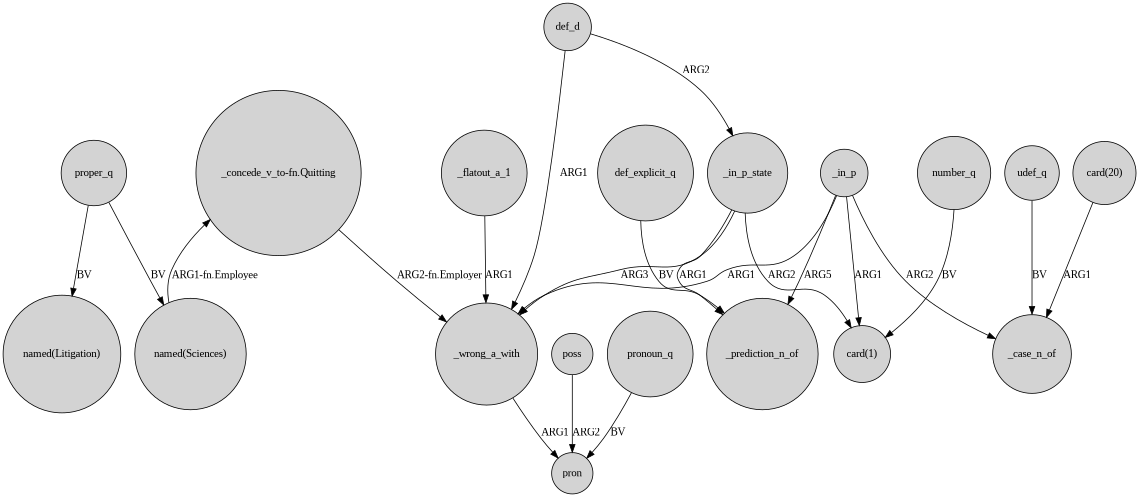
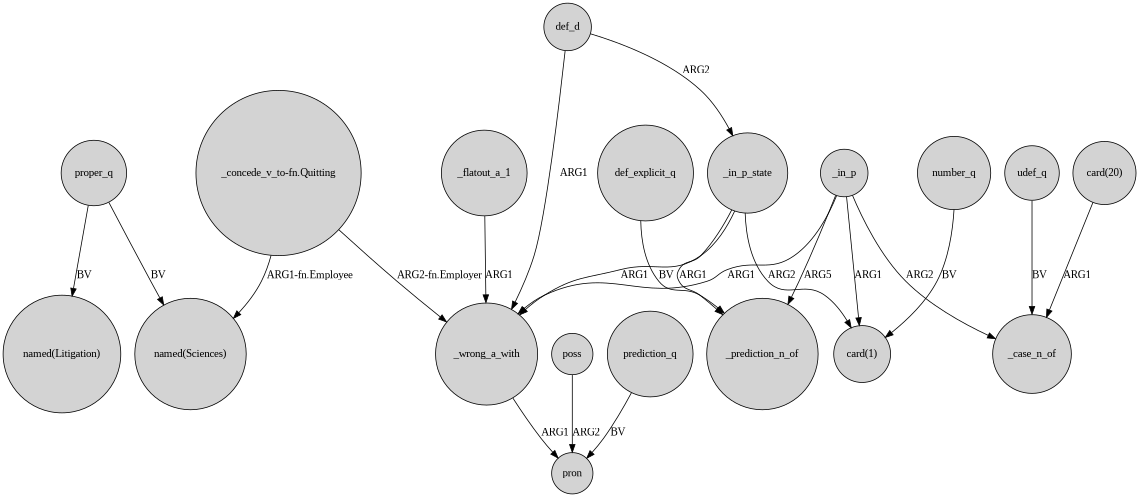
edge "named(Sciences)" -> "_concede_v_to-fn.Quitting": reversed
edge "_in_p_state" -> "_wrong_a_with": label "ARG3" -> "ARG1"
node "pronoun_q": label "pronoun_q" -> "prediction_q"
